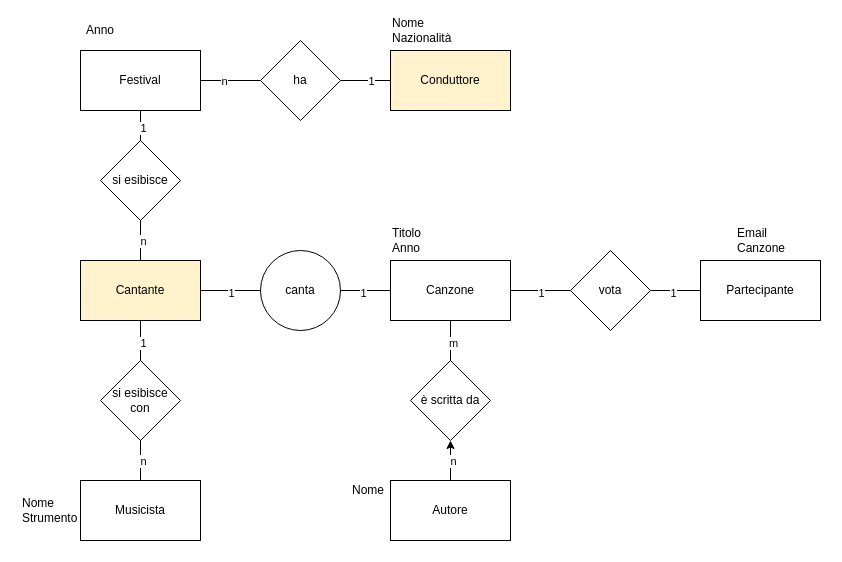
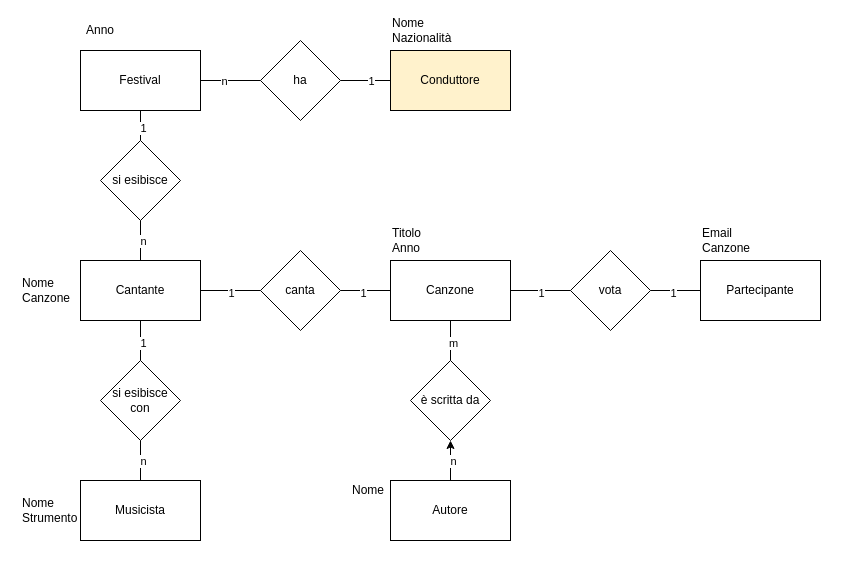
node "Email Canzone": moved (756, 241) -> (721, 241)
node "Nome Canzone": added
node "Cantante": fillcolor #fff2cc -> #ffffff
node "canta": shape ellipse -> diamond
